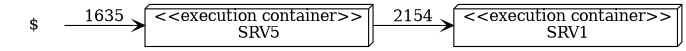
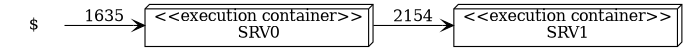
node "<<execution container>> SRV5": label "<<execution container>> SRV5" -> "<<execution container>> SRV0"
